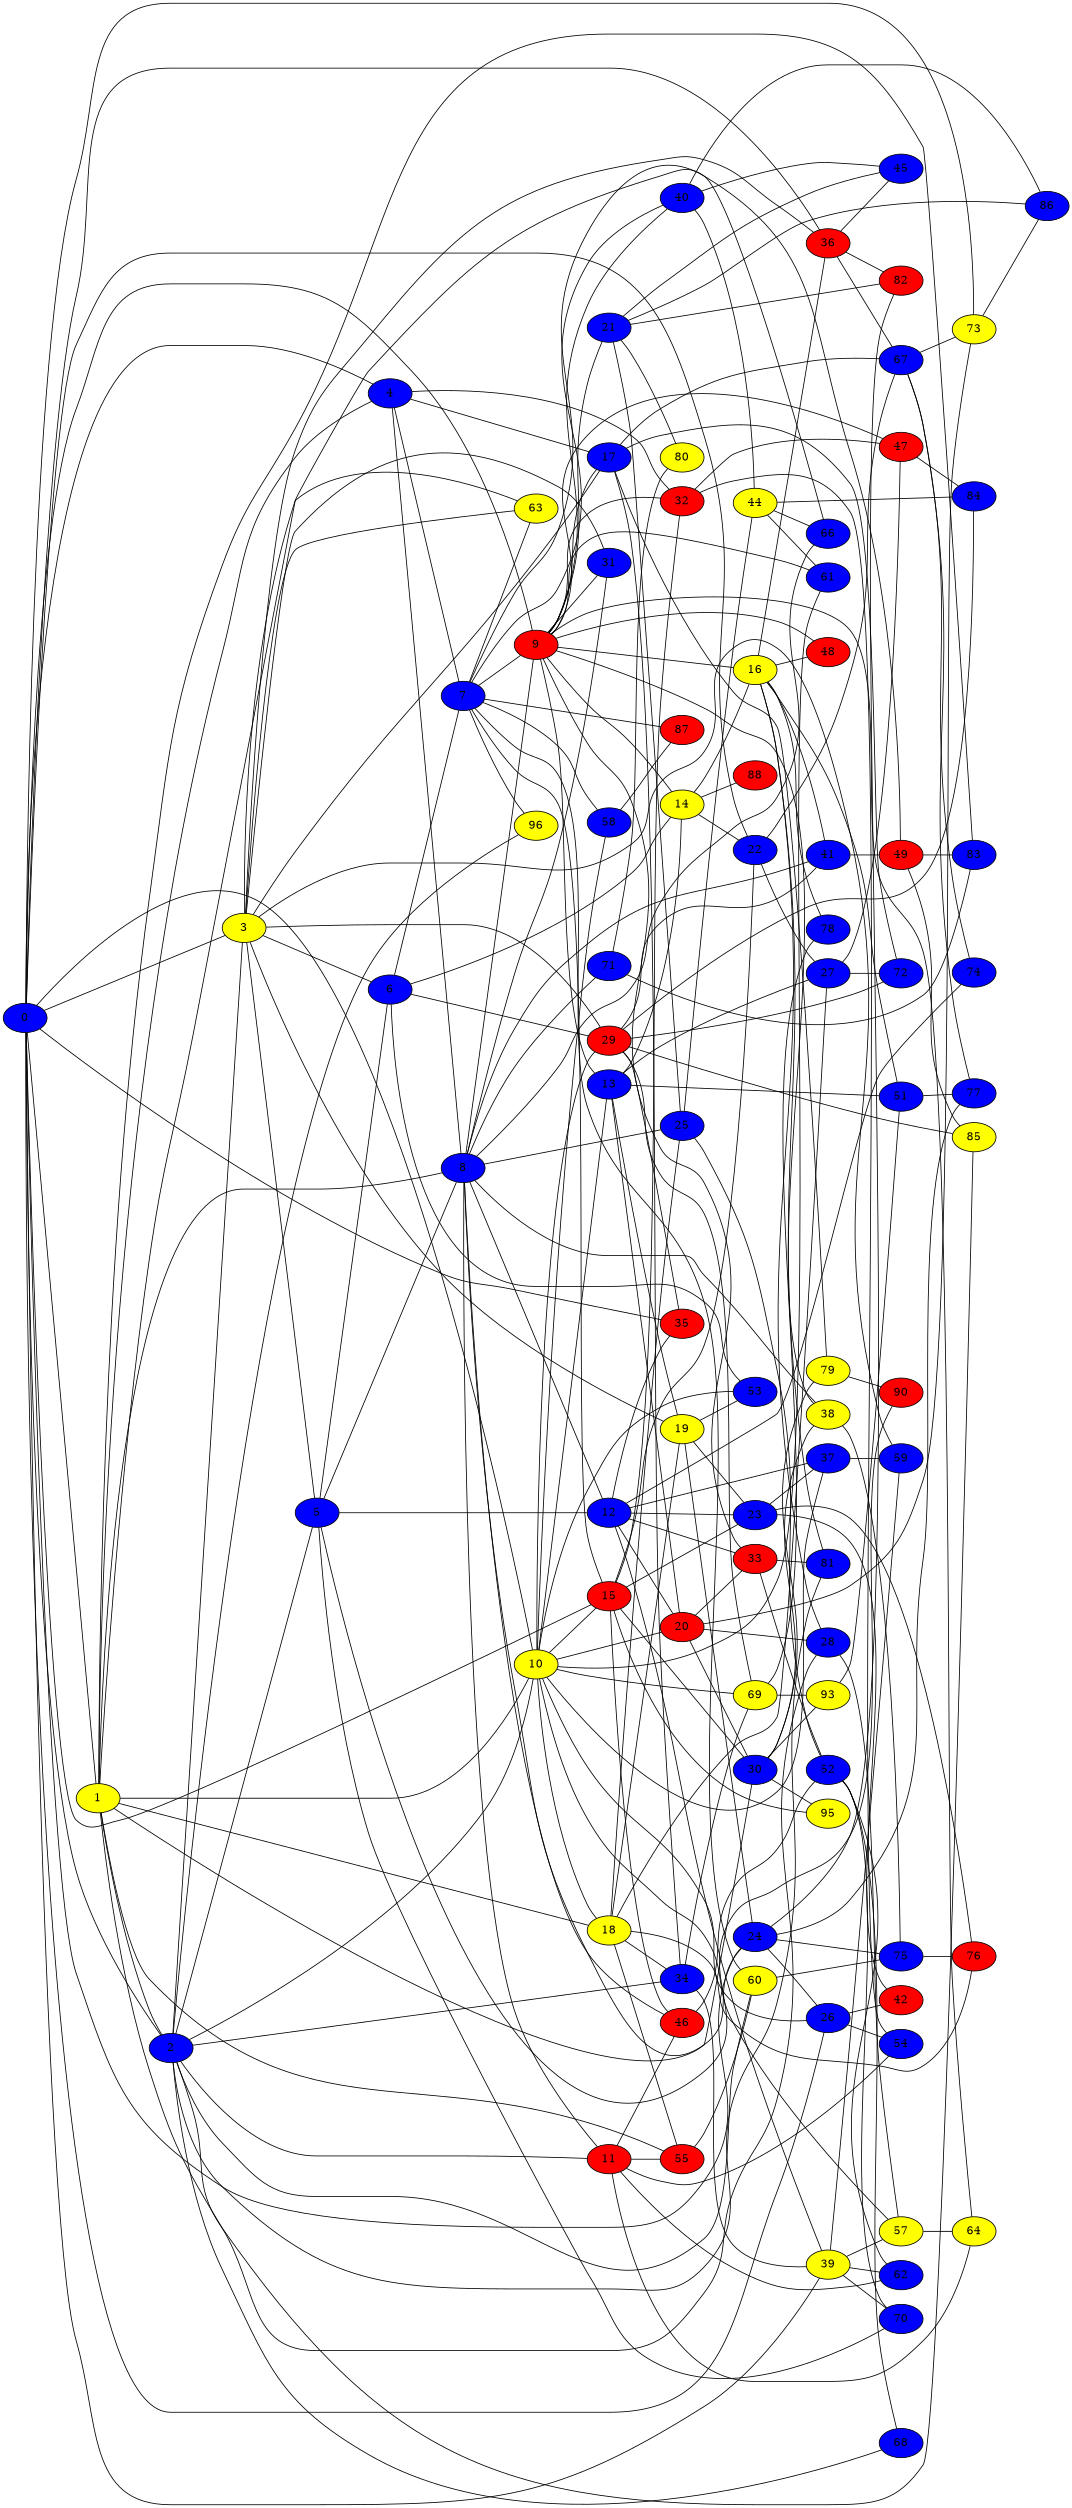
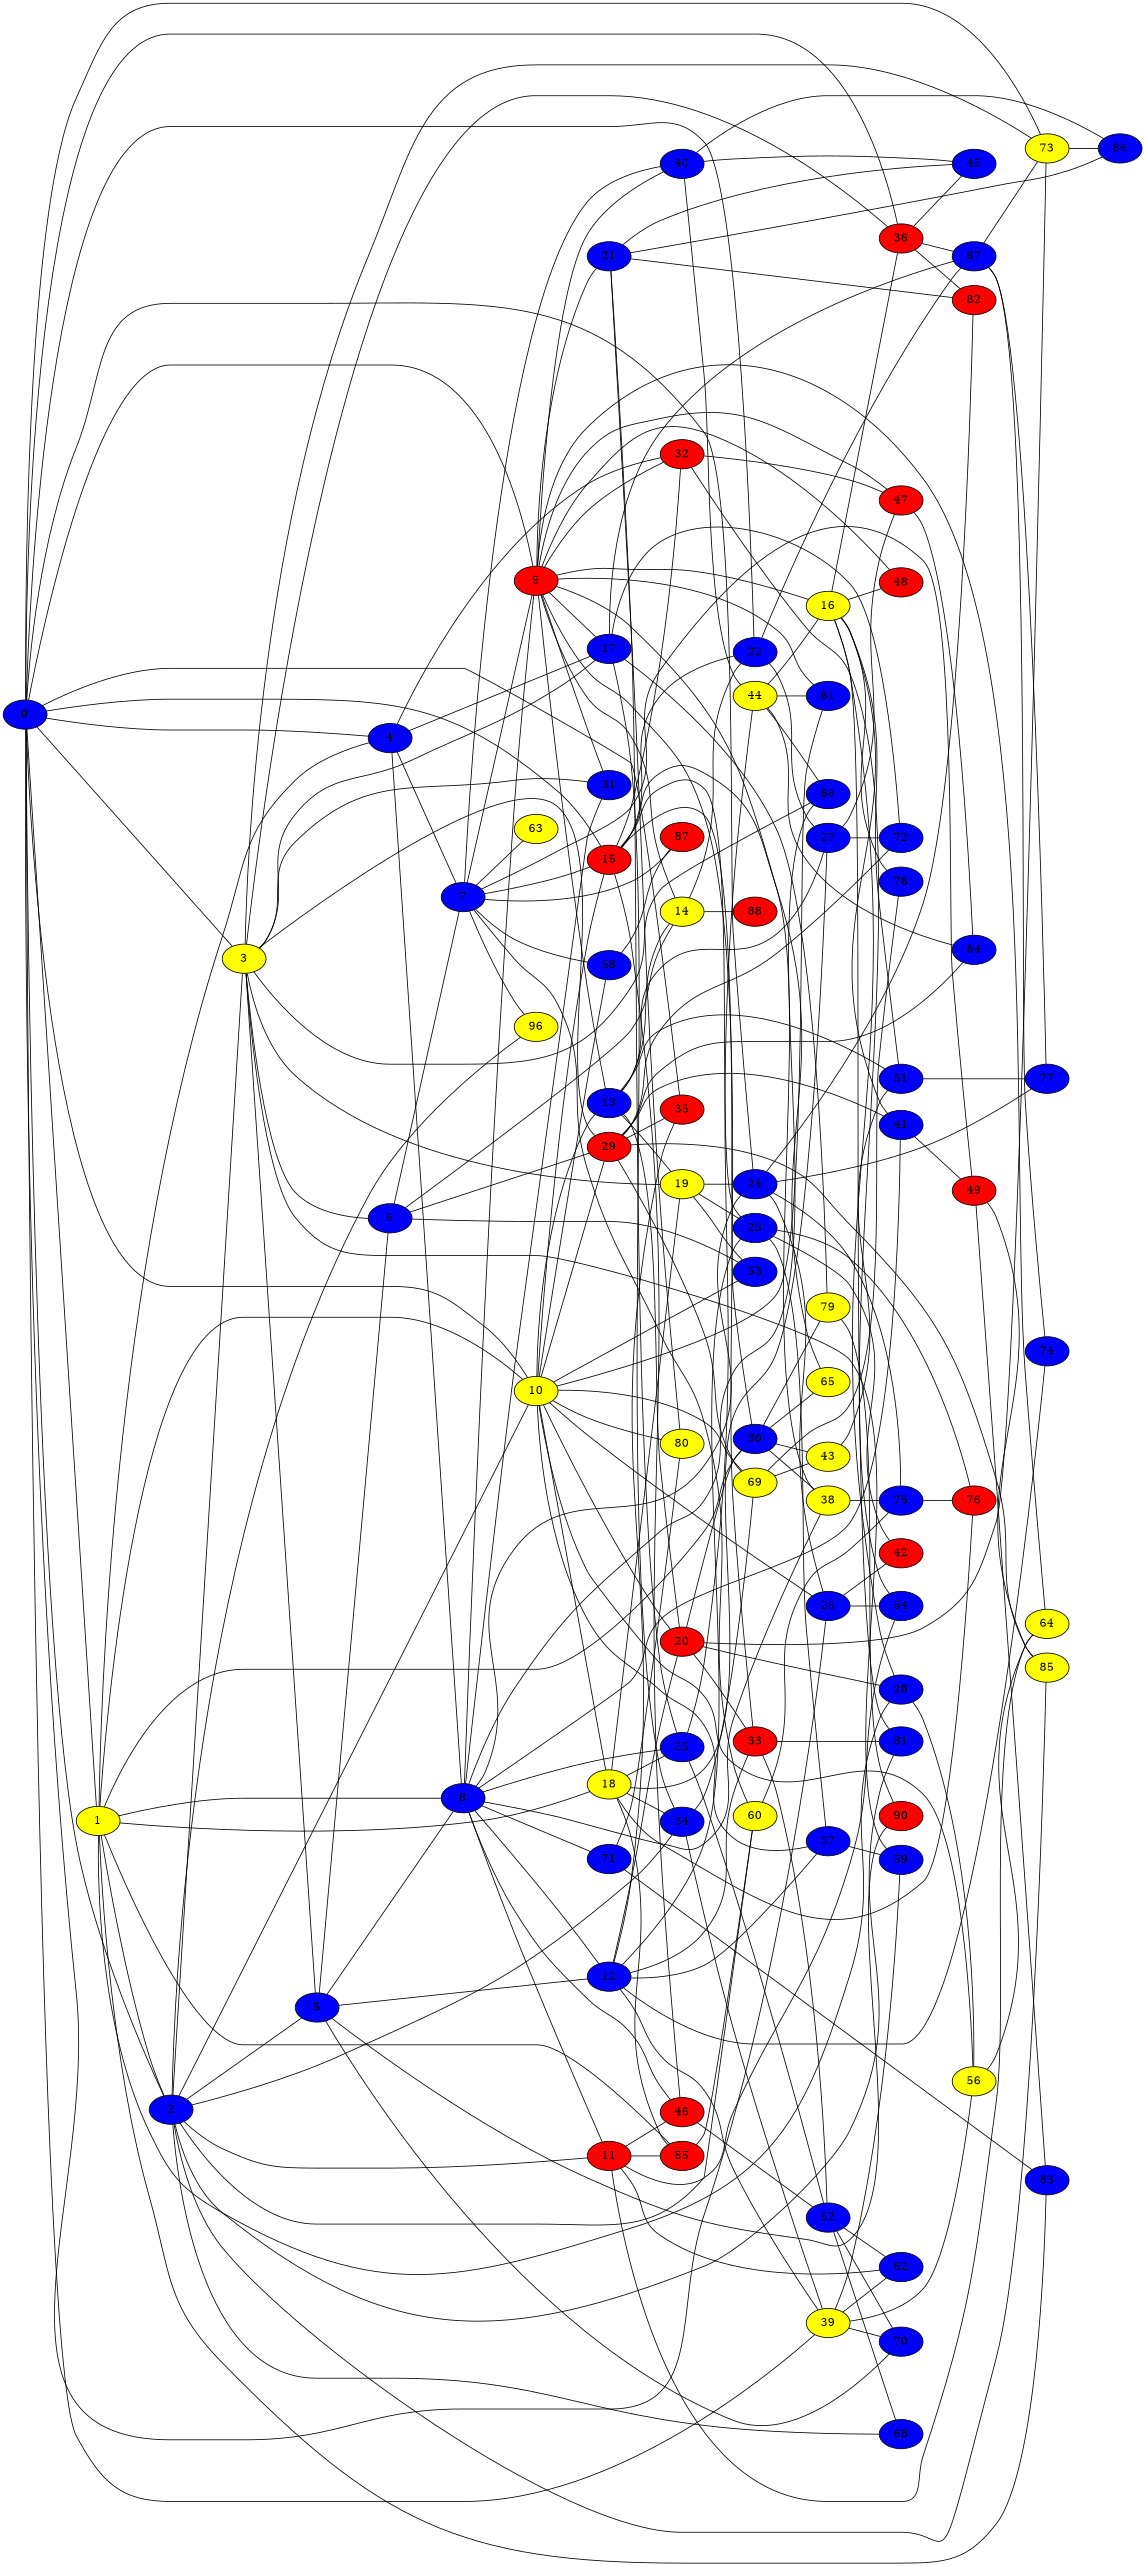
edge "63" -- "3": now "73" -- "3"
edge "16" -- "14": now "16" -- "44"
edge "63" -- "1": removed
edge "10" -- "80": added
node "93": label "93" -> "43"
node "95": label "95" -> "65"
node "57": label "57" -> "56"
